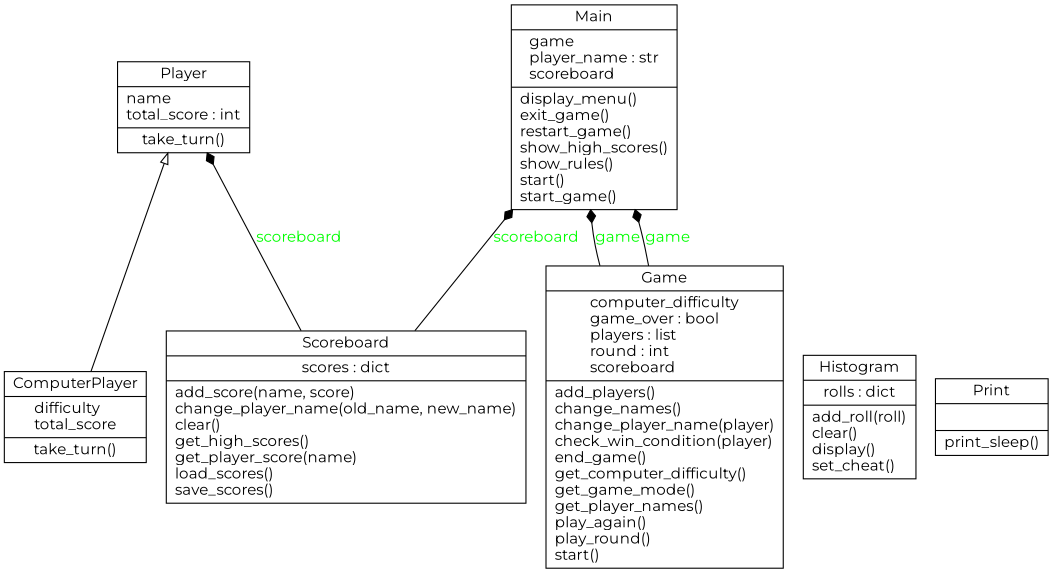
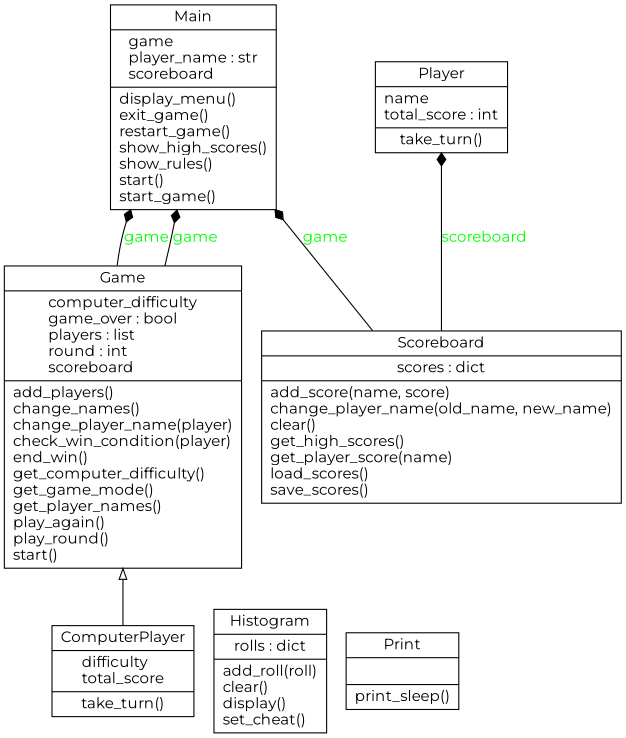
edge "Scoreboard" -> "Main": label "scoreboard" -> "game"
edge "ComputerPlayer" -> "Player": now "ComputerPlayer" -> "Game"
node "Game": text "end_game()" -> "end_win()"
